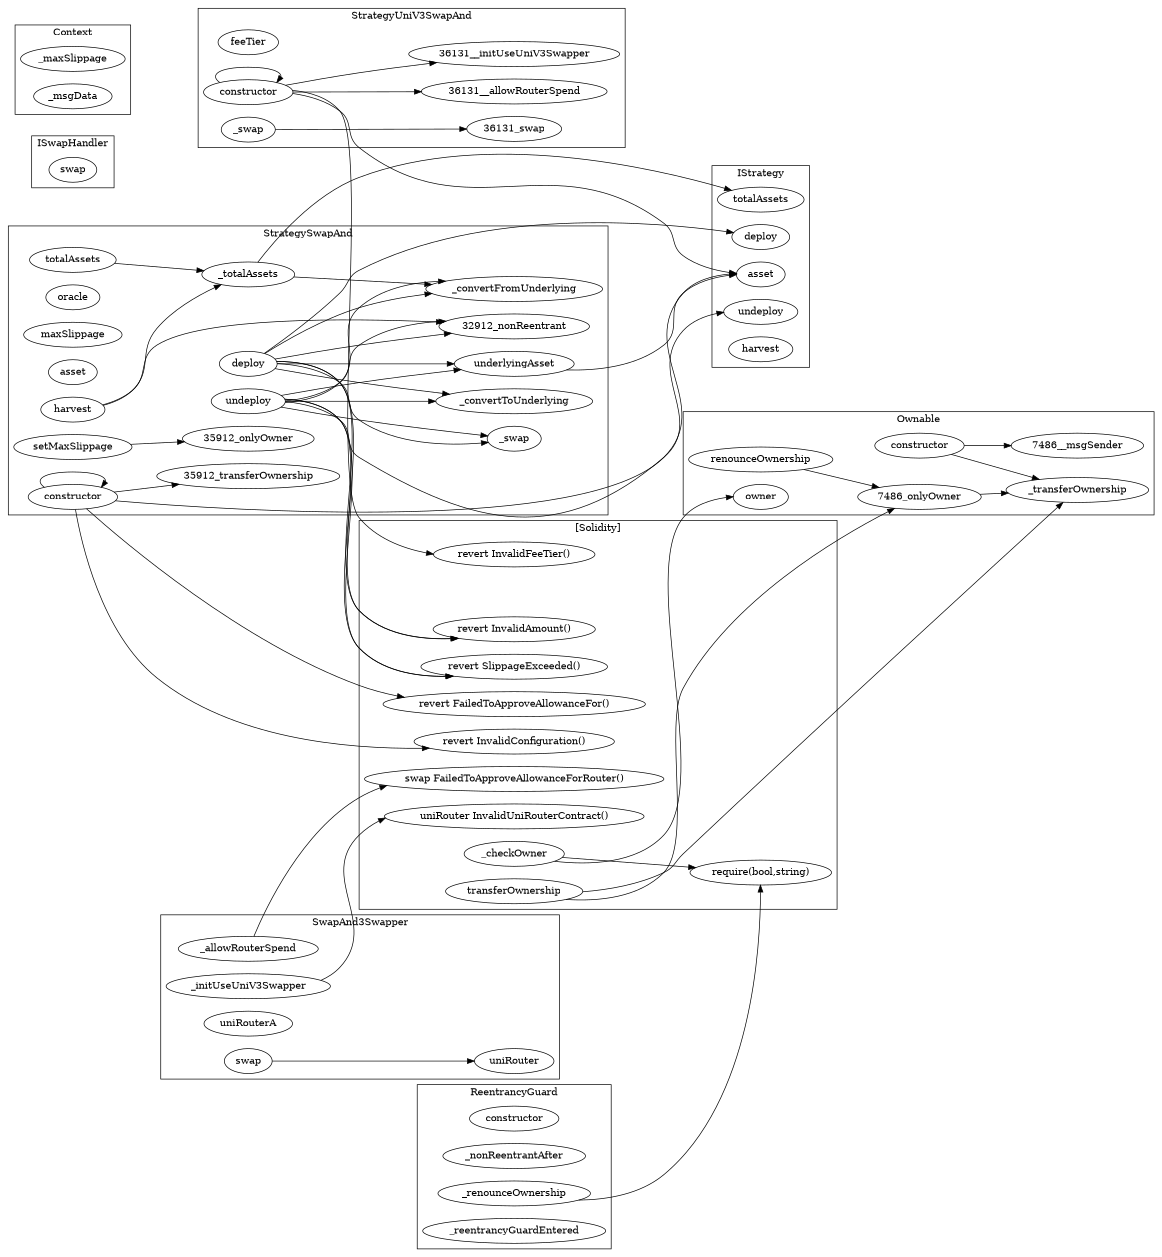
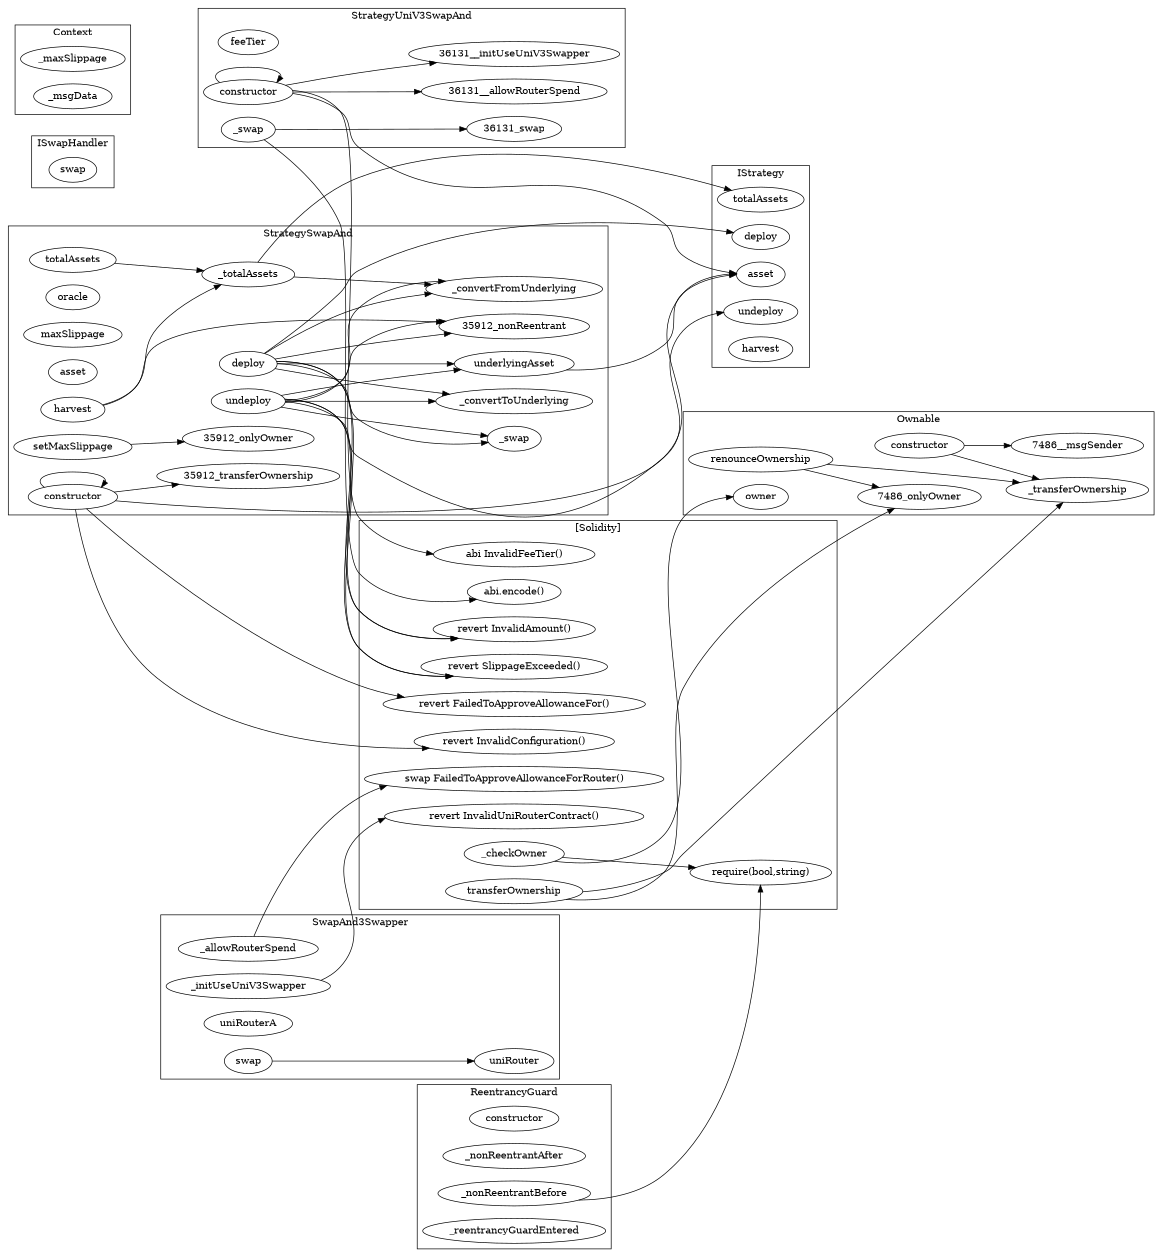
node "32912_nonReentrant": label "32912_nonReentrant" -> "35912_nonReentrant"
edge "7486_onlyOwner" -> "_transferOwnership": now "renounceOwnership" -> "_transferOwnership"
node "revert InvalidFeeTier()": label "revert InvalidFeeTier()" -> "abi InvalidFeeTier()"
node "abi.encode()": added
node "uniRouter InvalidUniRouterContract()": label "uniRouter InvalidUniRouterContract()" -> "revert InvalidUniRouterContract()"
node "_renounceOwnership": label "_renounceOwnership" -> "_nonReentrantBefore"
